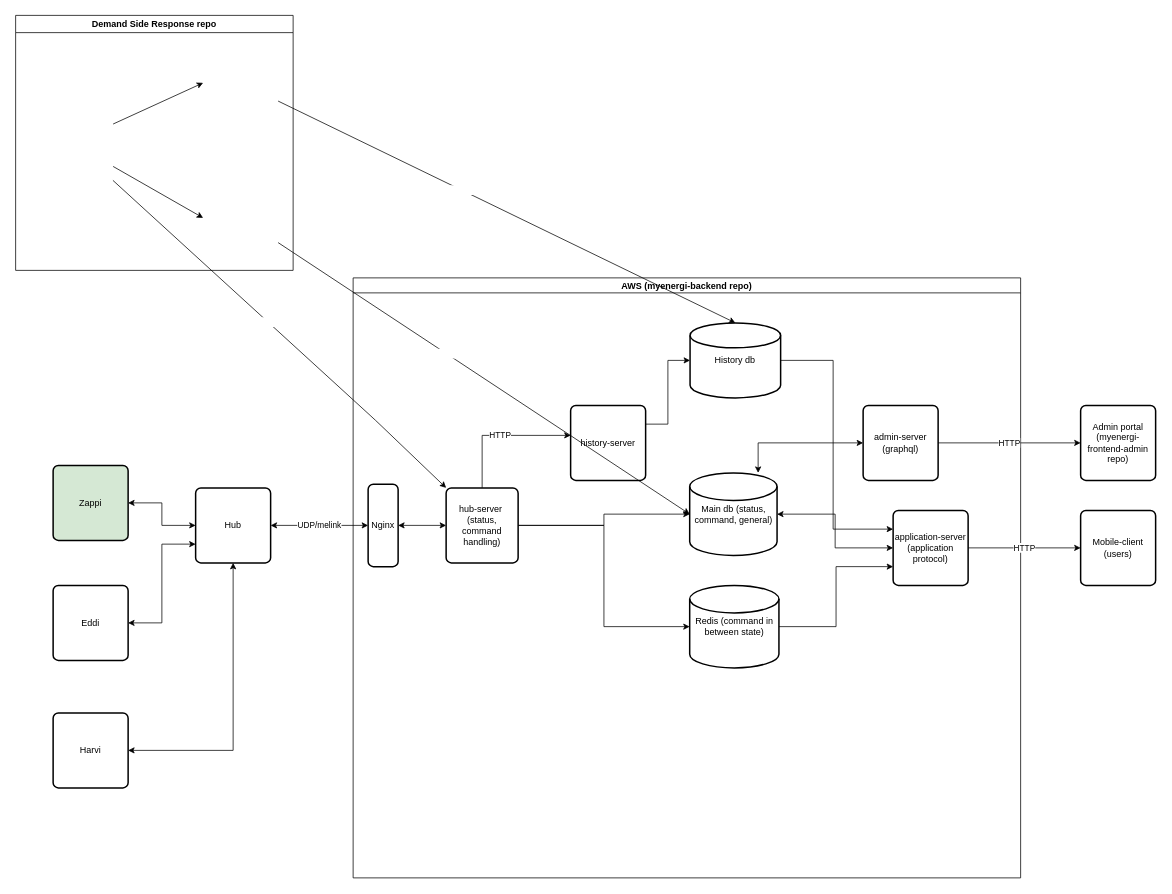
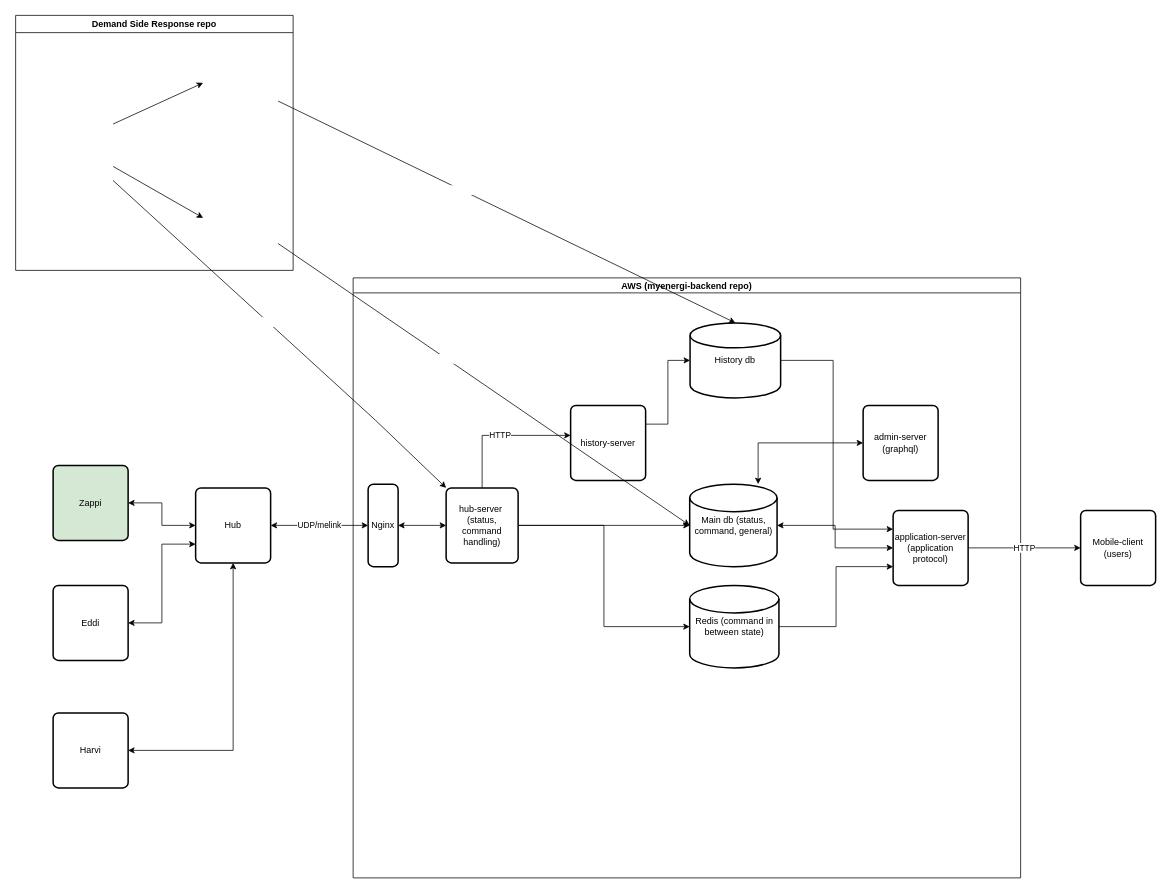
edge "admin-server (graphql)" -> "Admin portal (myenergi-frontend-admin repo)": removed, label "HTTP"
node "Admin portal (myenergi-frontend-admin repo)": removed
node "Main db (status, command, general)": moved (733, 514) -> (733, 525)
